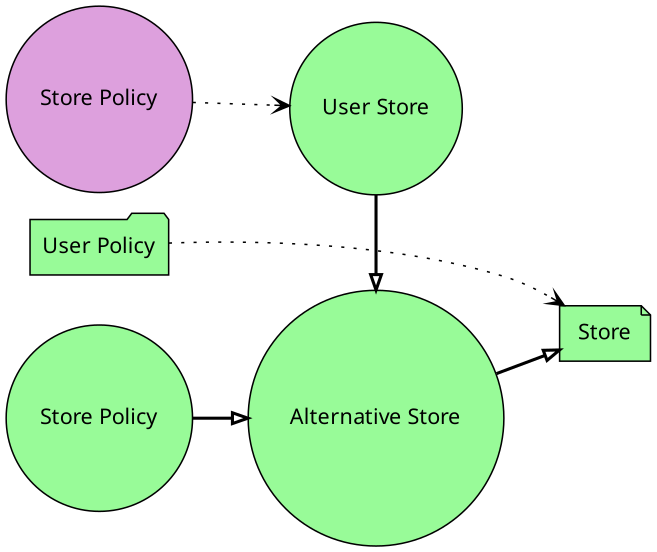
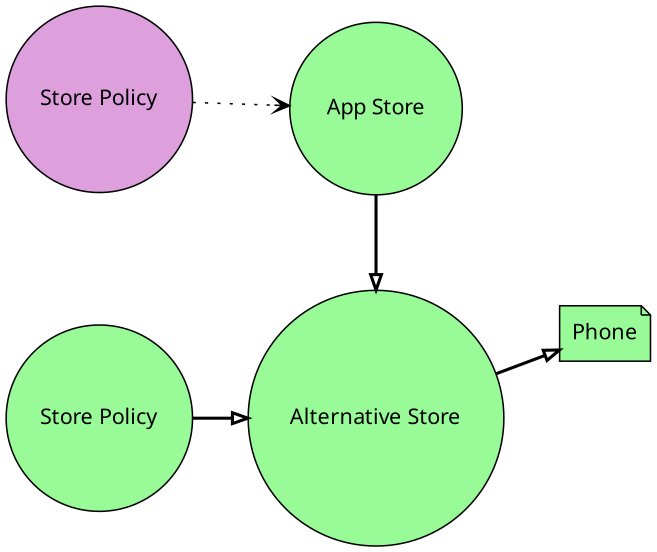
node "User Store": label "User Store" -> "App Store"
node "User Policy": removed
node "Store": label "Store" -> "Phone"
